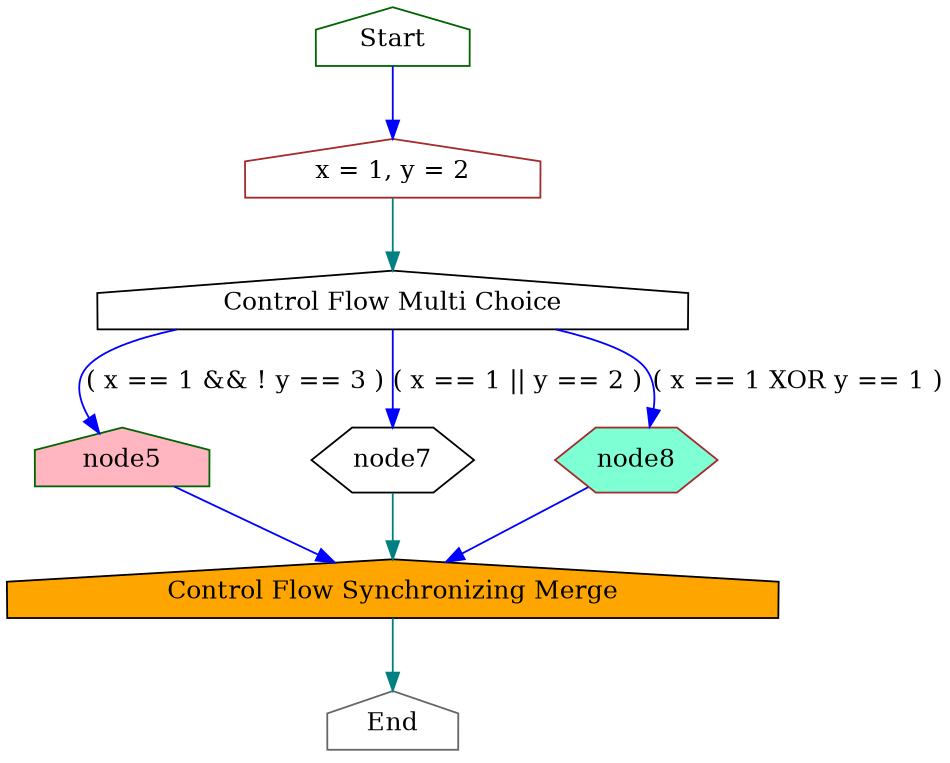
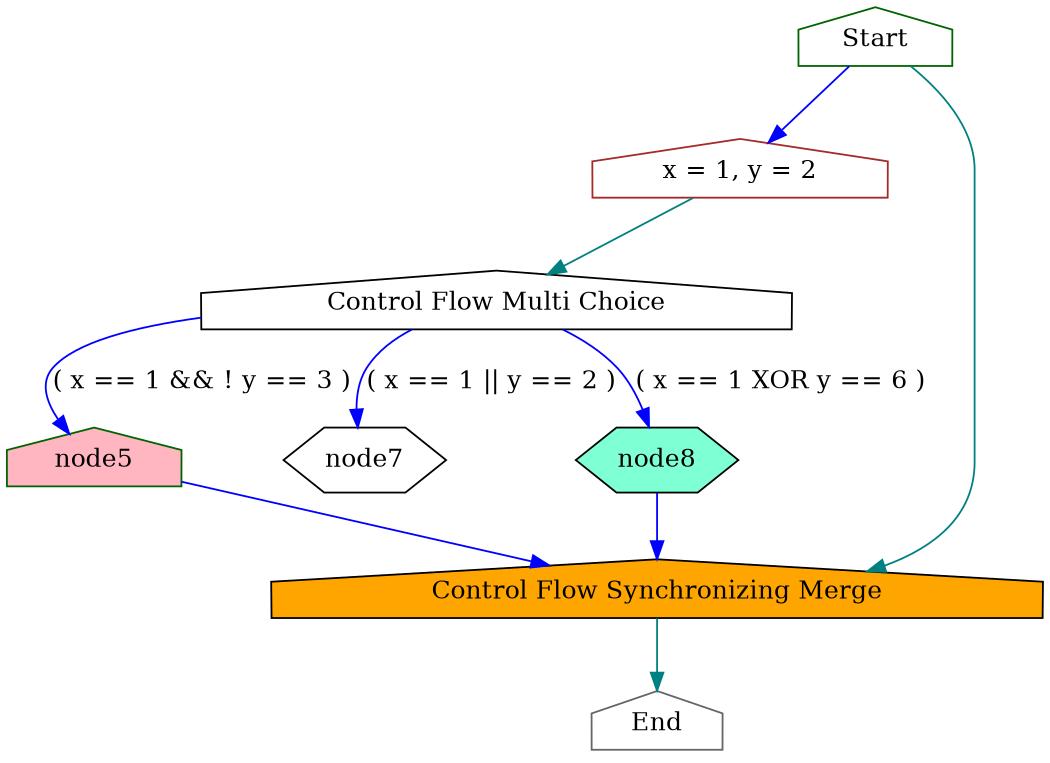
edge "Control Flow Multi Choice" -> "node8": label "( x == 1 XOR y == 1 )" -> "( x == 1 XOR y == 6 )"
node "node8": color brown -> black
edge "node7" -> "Control Flow Synchronizing Merge": now "Start" -> "Control Flow Synchronizing Merge"
